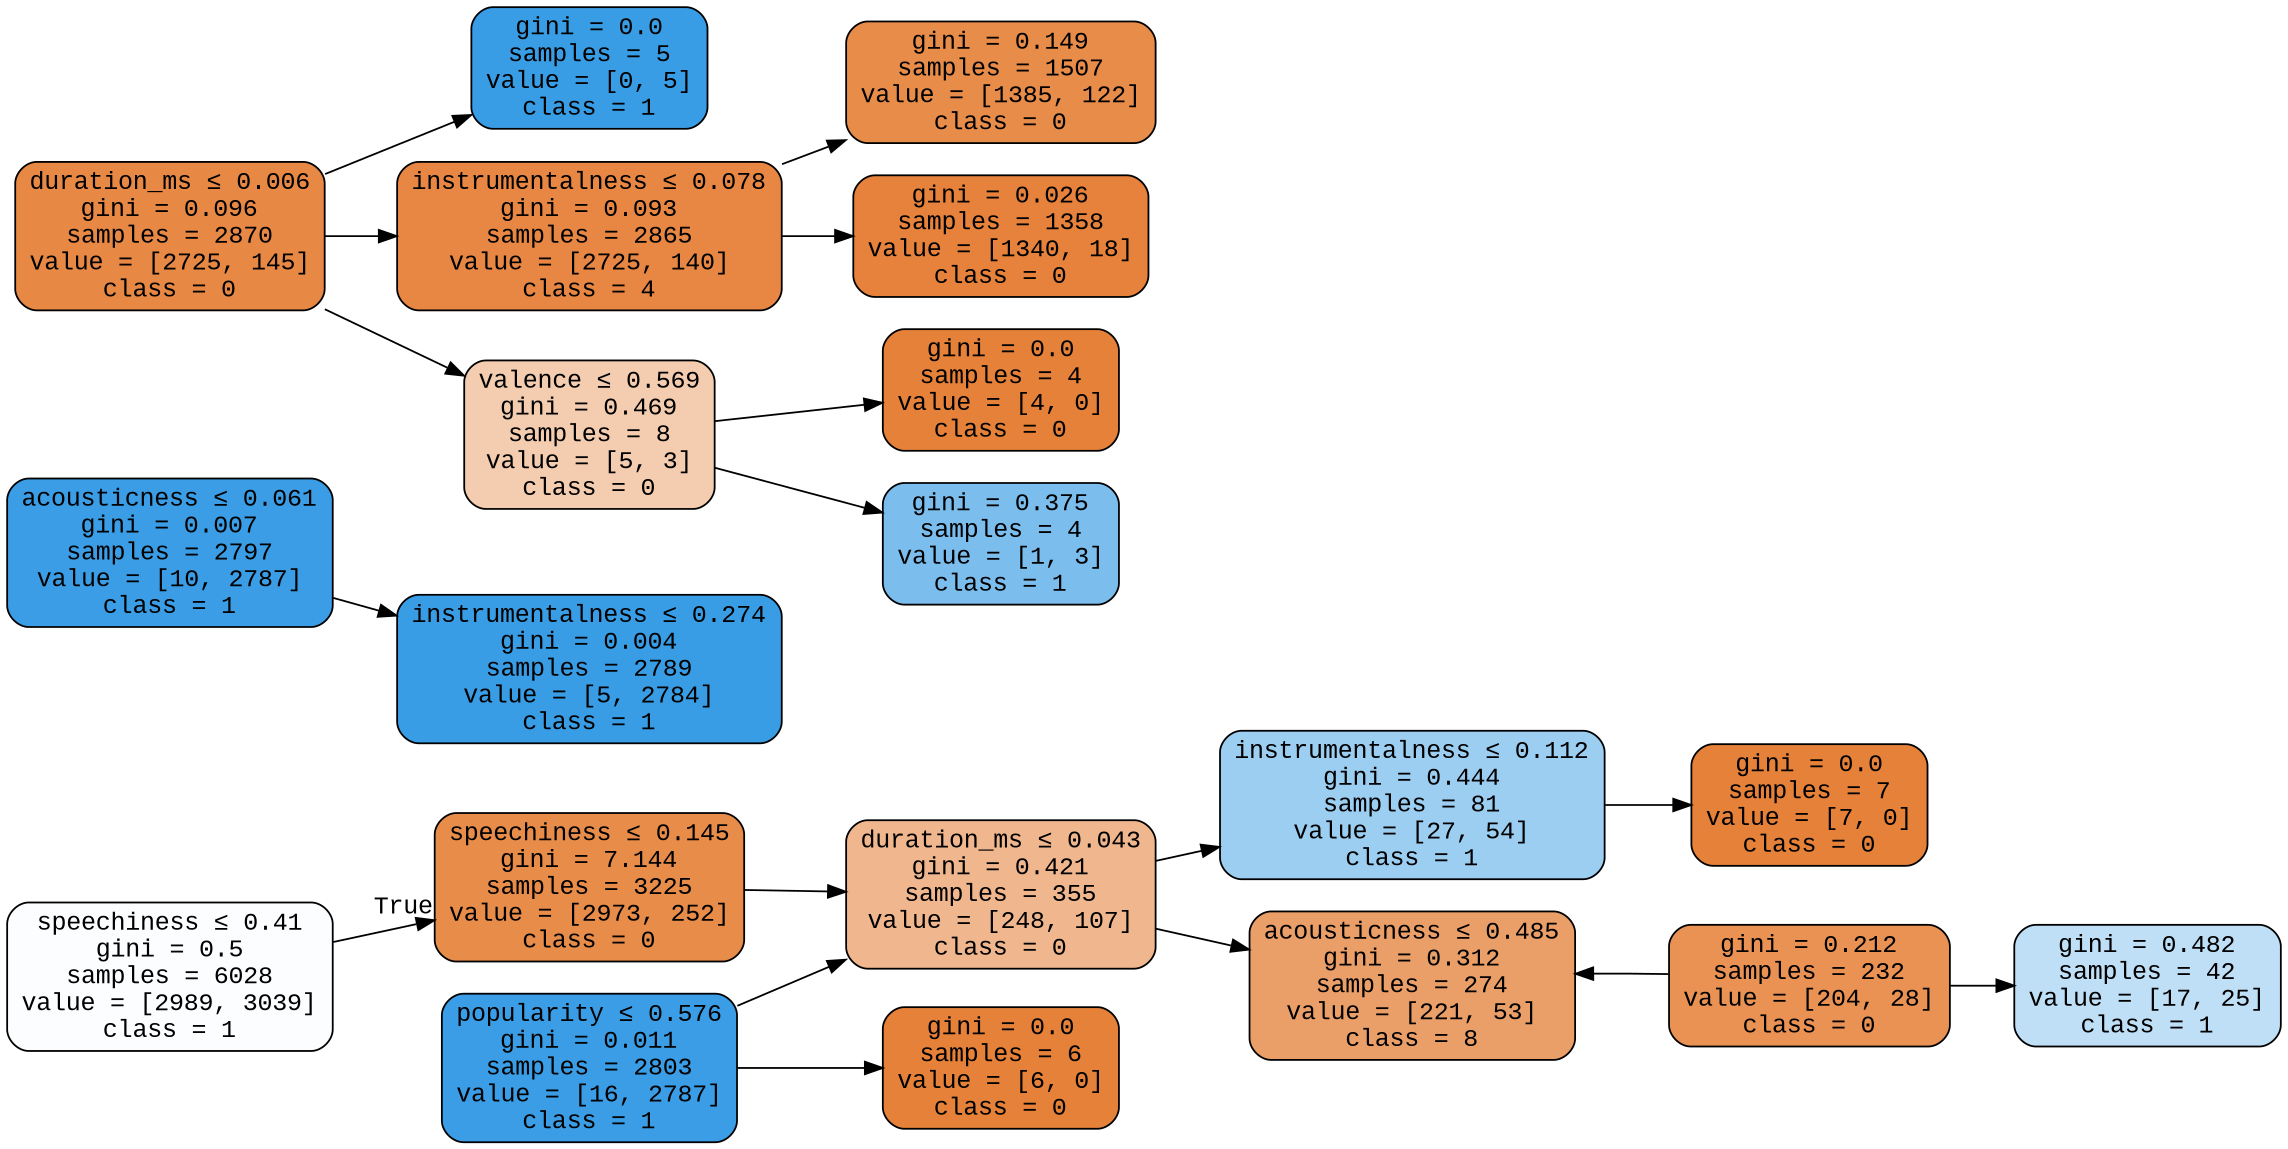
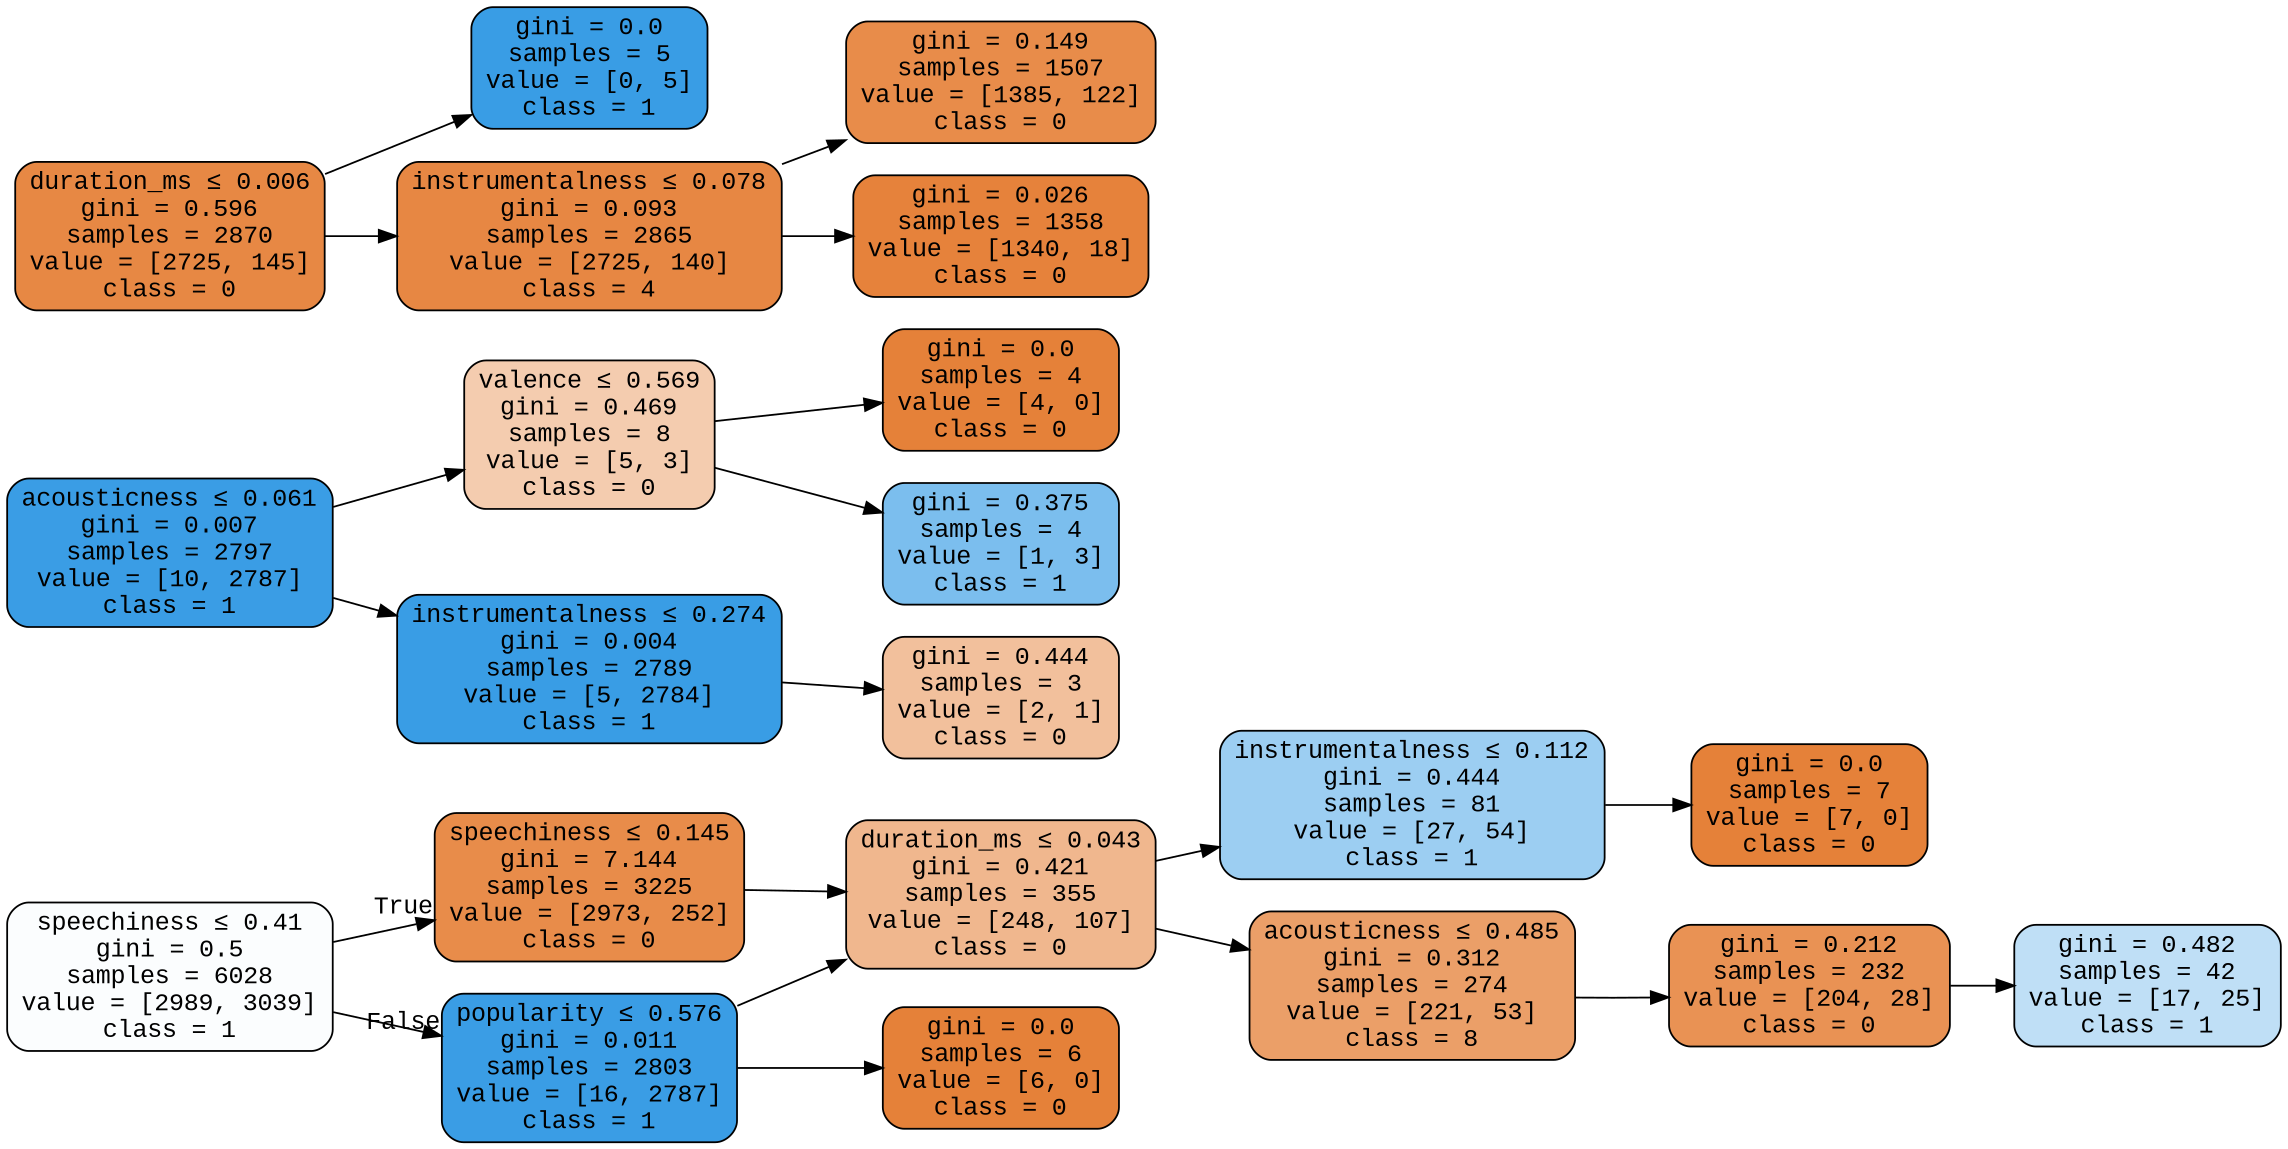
node "duration_ms ≤ 0.006": text "gini = 0.096" -> "gini = 0.596"
edge "duration_ms ≤ 0.006" -> "valence ≤ 0.569": now "acousticness ≤ 0.061" -> "valence ≤ 0.569"
node "gini = 0.444": added
edge "gini = 0.212" -> "acousticness ≤ 0.485": reversed
edge "speechiness ≤ 0.41" -> "popularity ≤ 0.576": added
